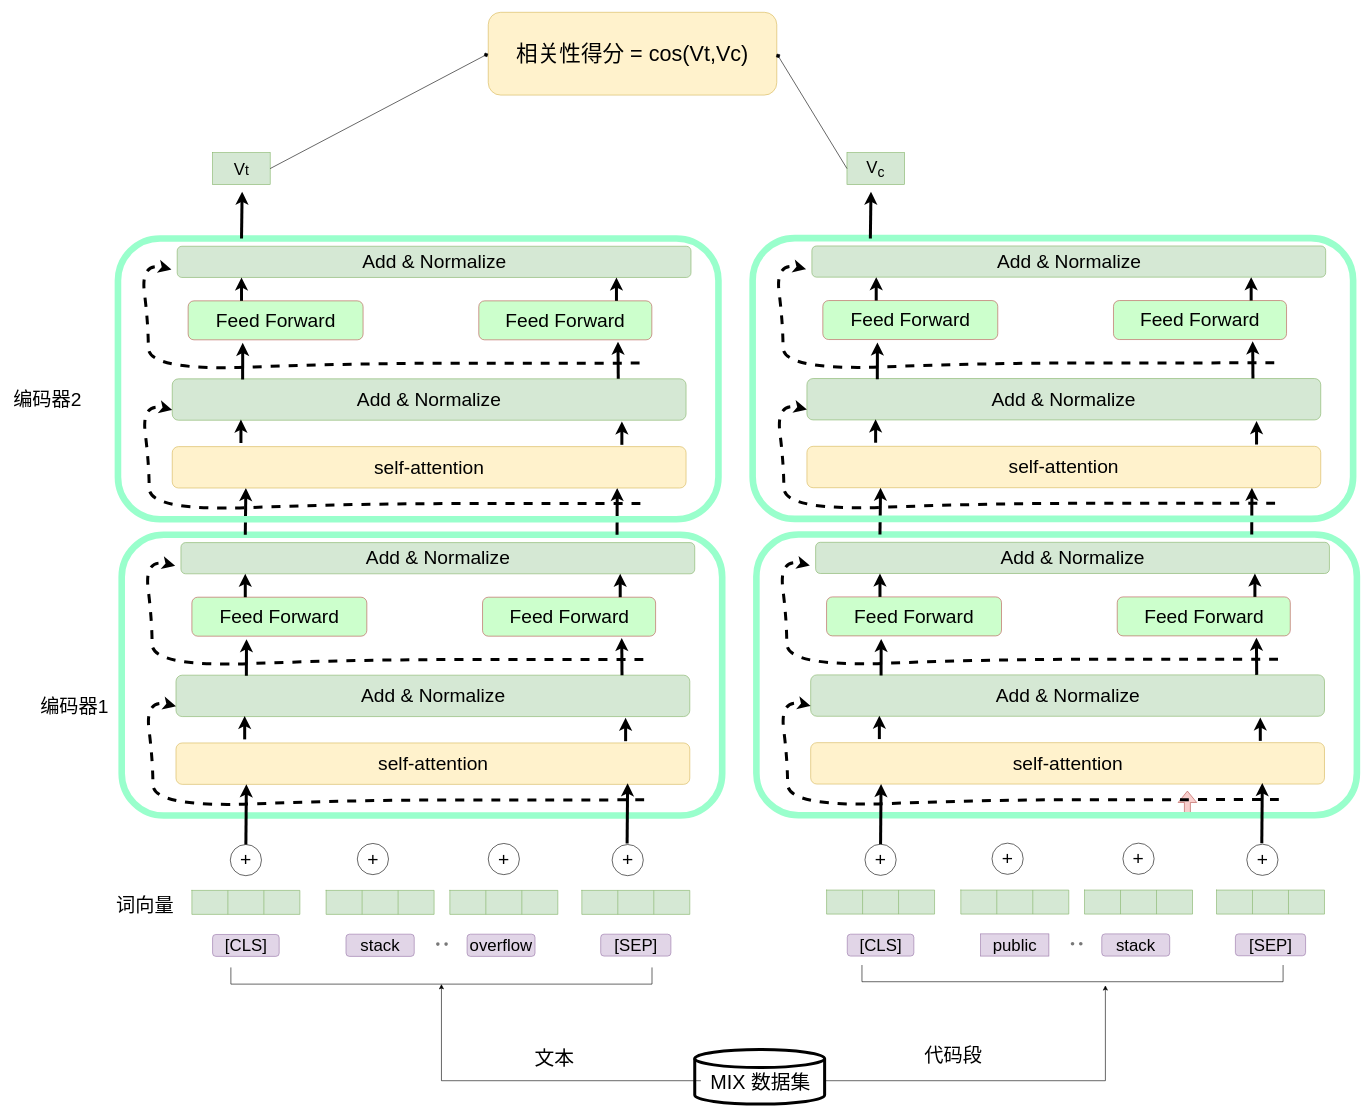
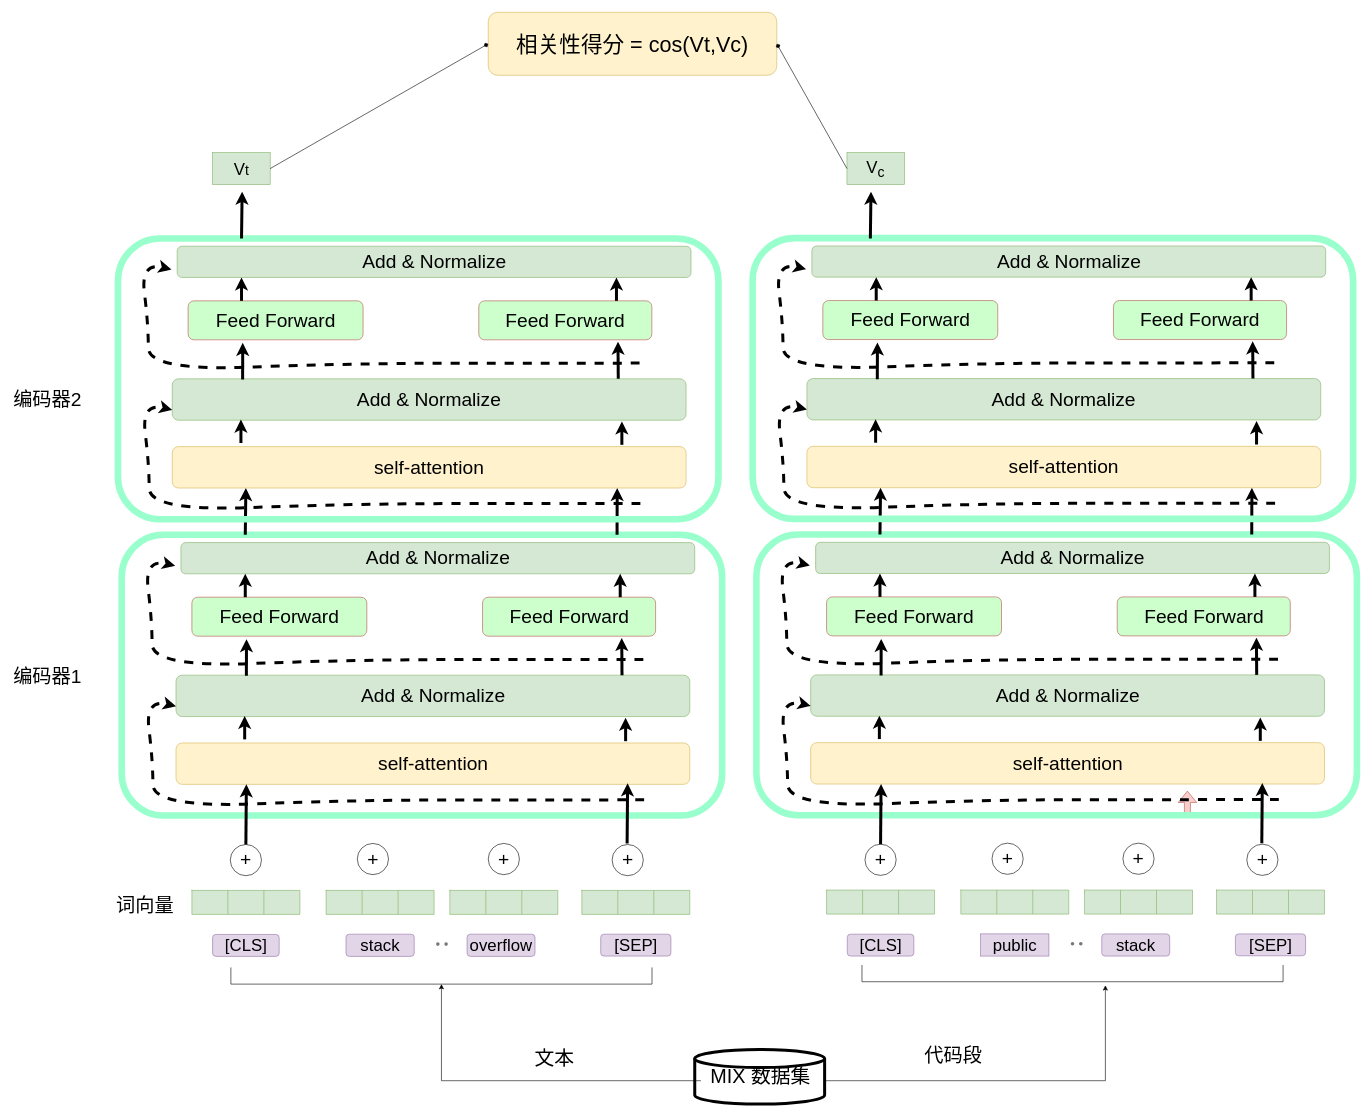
node "相关性得分 = cos(Vt,Vc)": size 289x83 -> 289x63
node "编码器1": moved (74, 707) -> (47, 677)
node "MIX 数据集": moved (760, 1082) -> (760, 1076)
